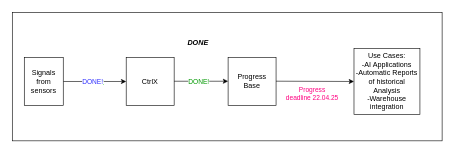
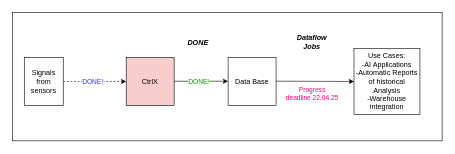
node "Dataflow Jobs": added
edge "Signals from sensors" -> "CtrlX": style solid -> dashed
node "CtrlX": fillcolor #ffffff -> #f8cecc
node "Progress Base": label "Progress Base" -> "Data Base"
